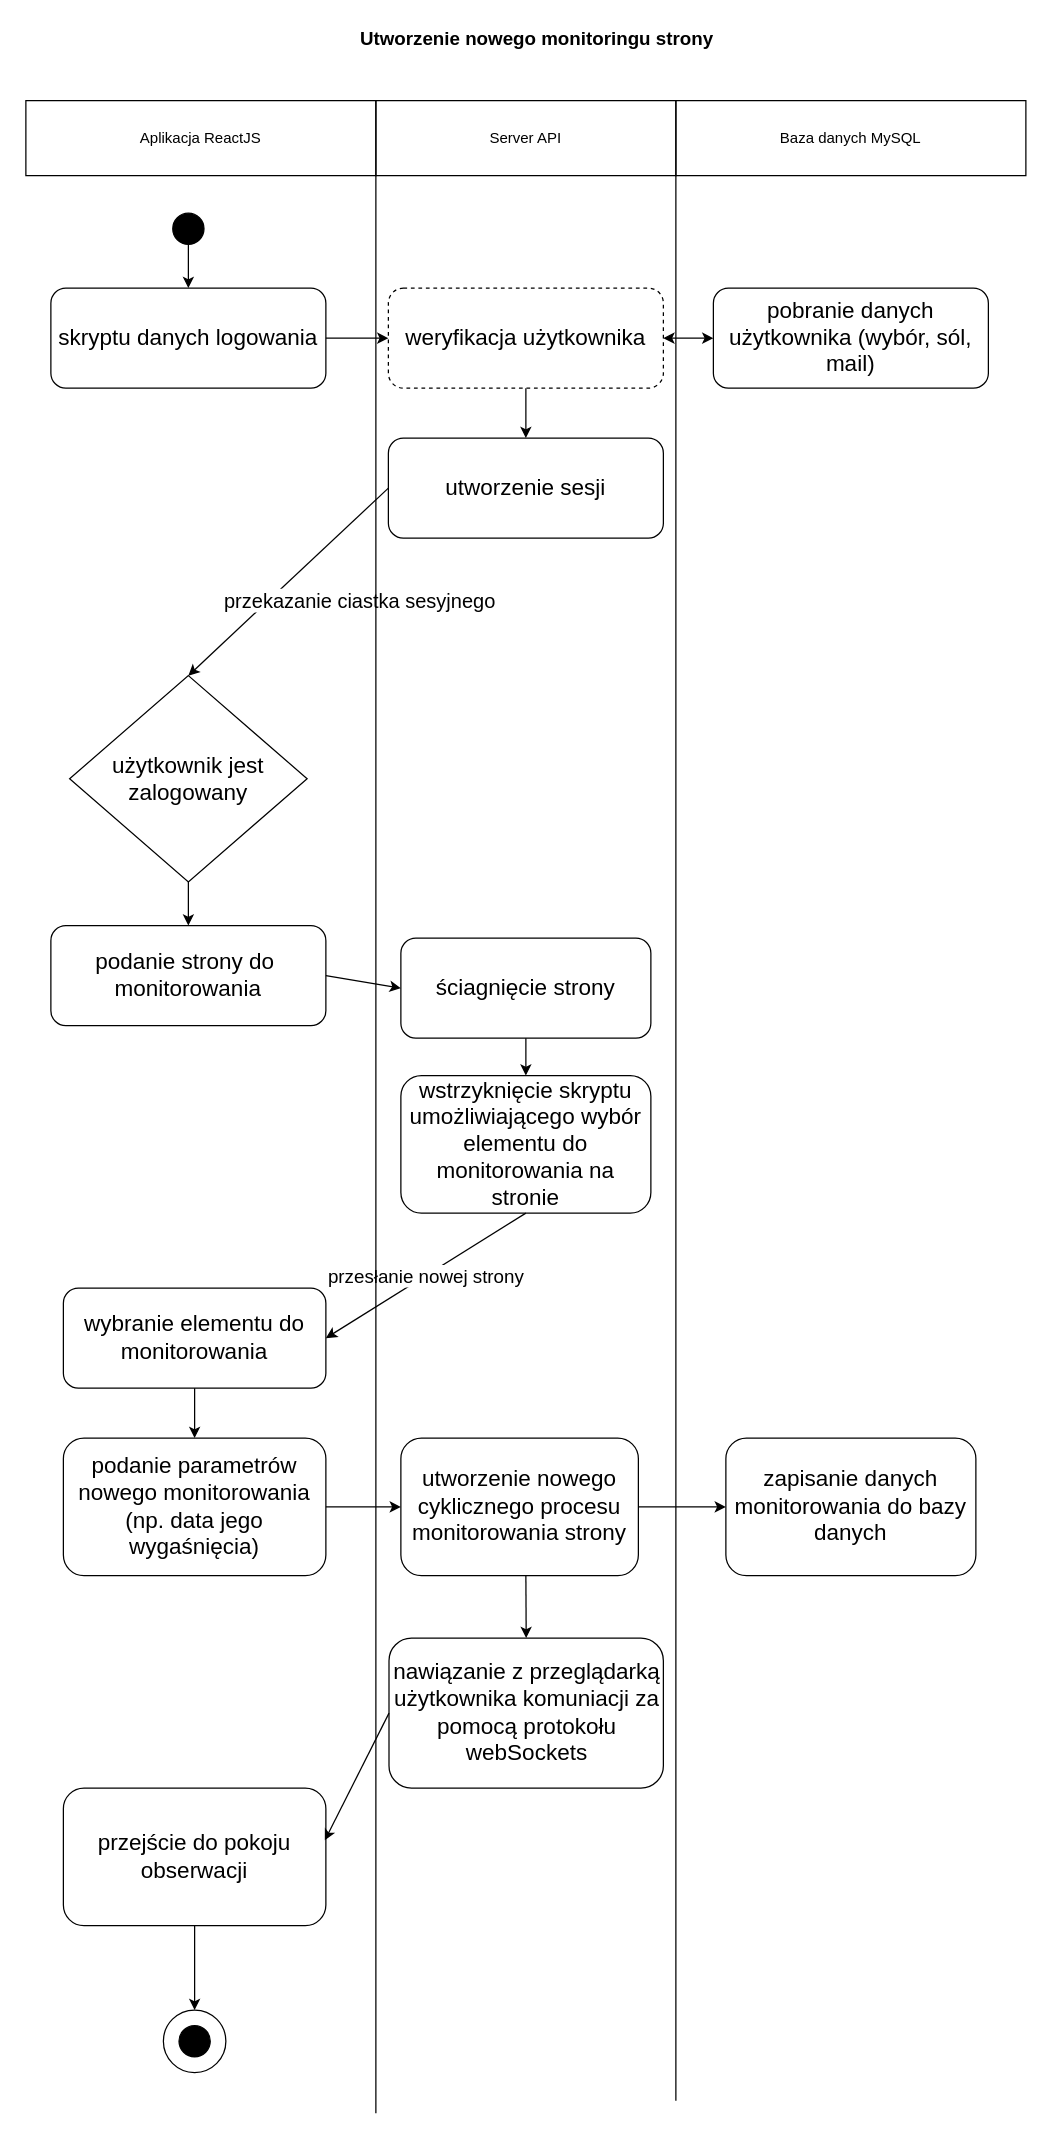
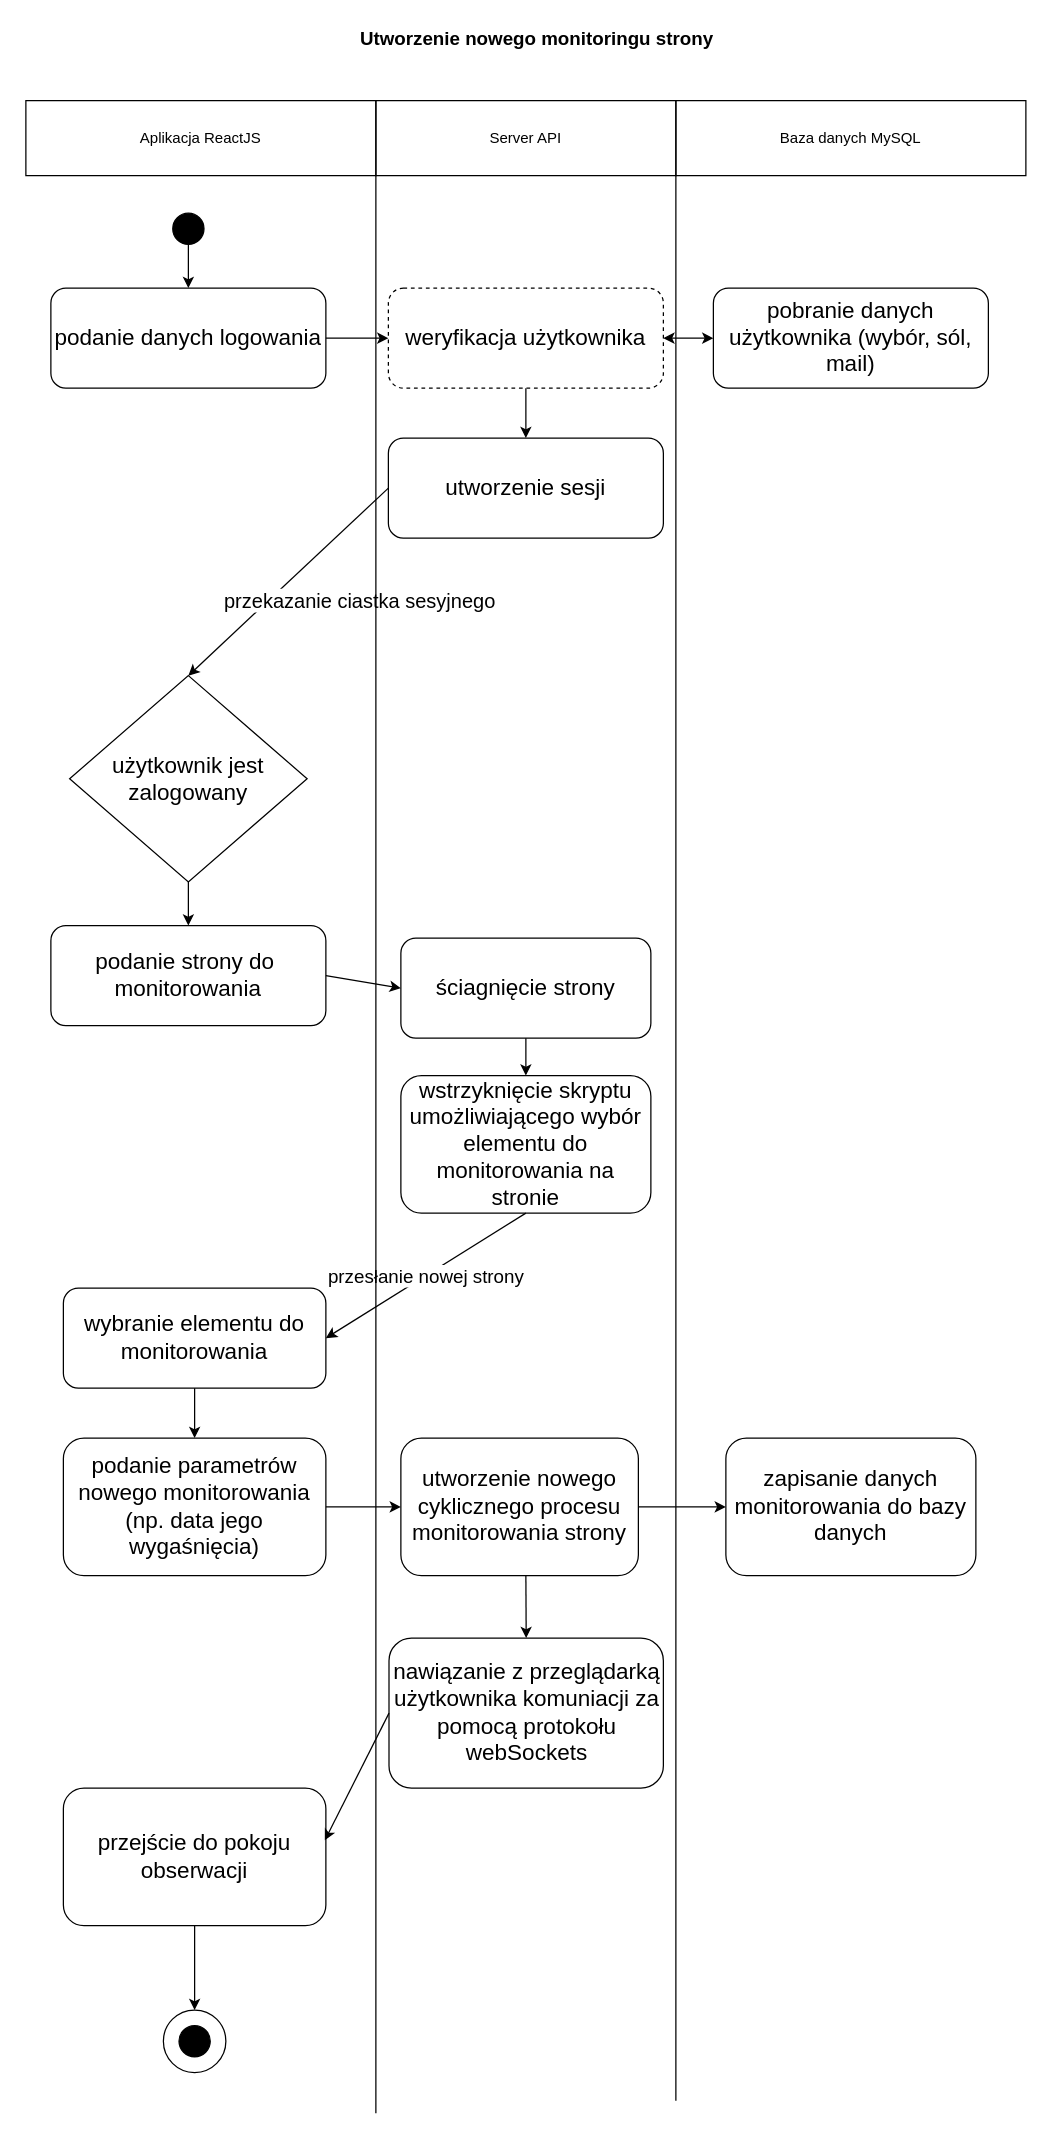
node "skryptu danych logowania": label "skryptu danych logowania" -> "podanie danych logowania"
